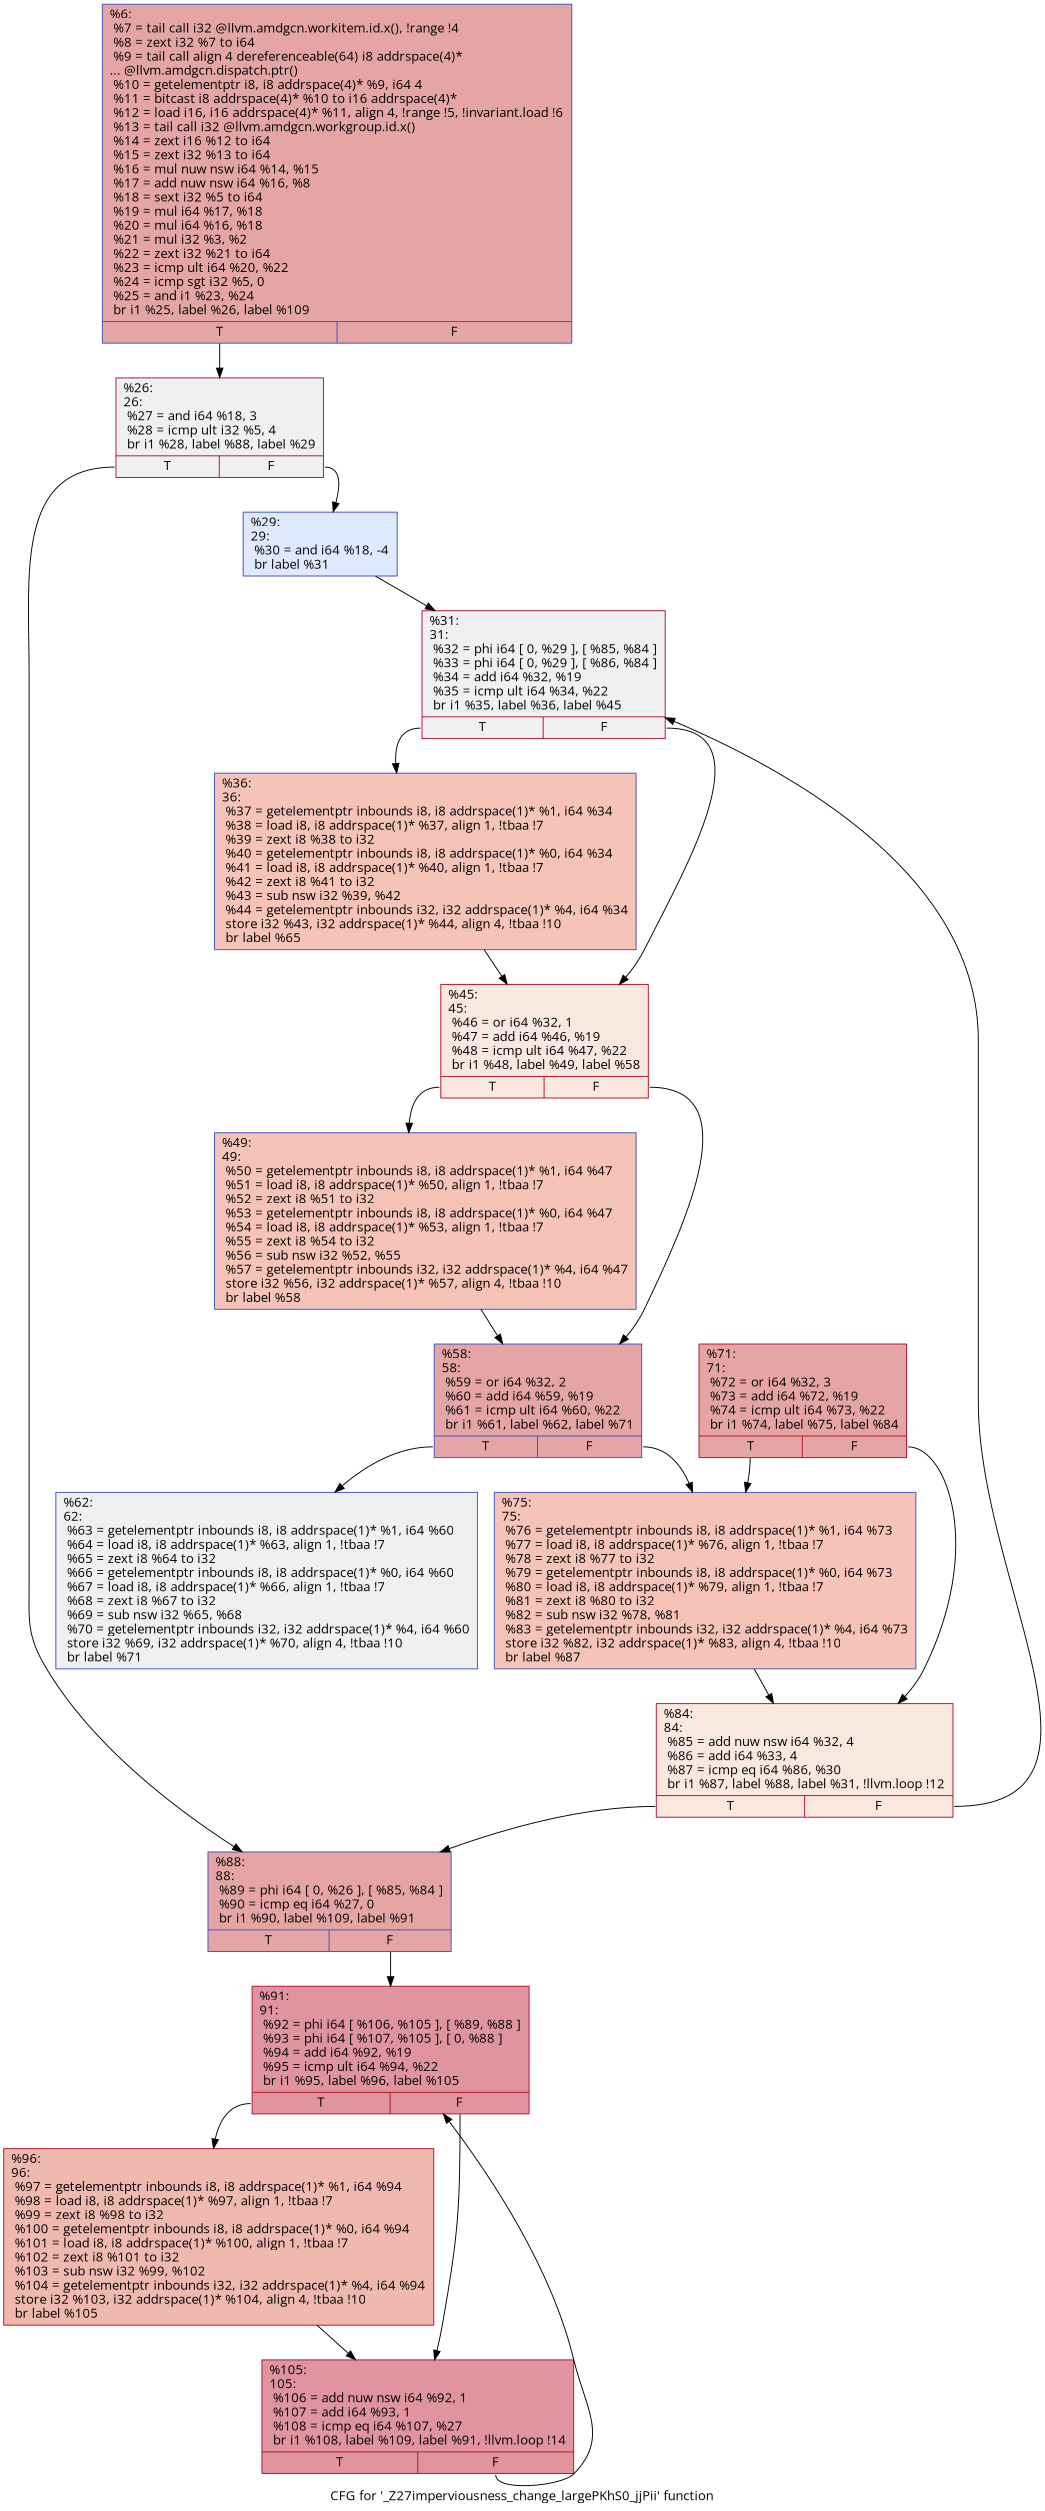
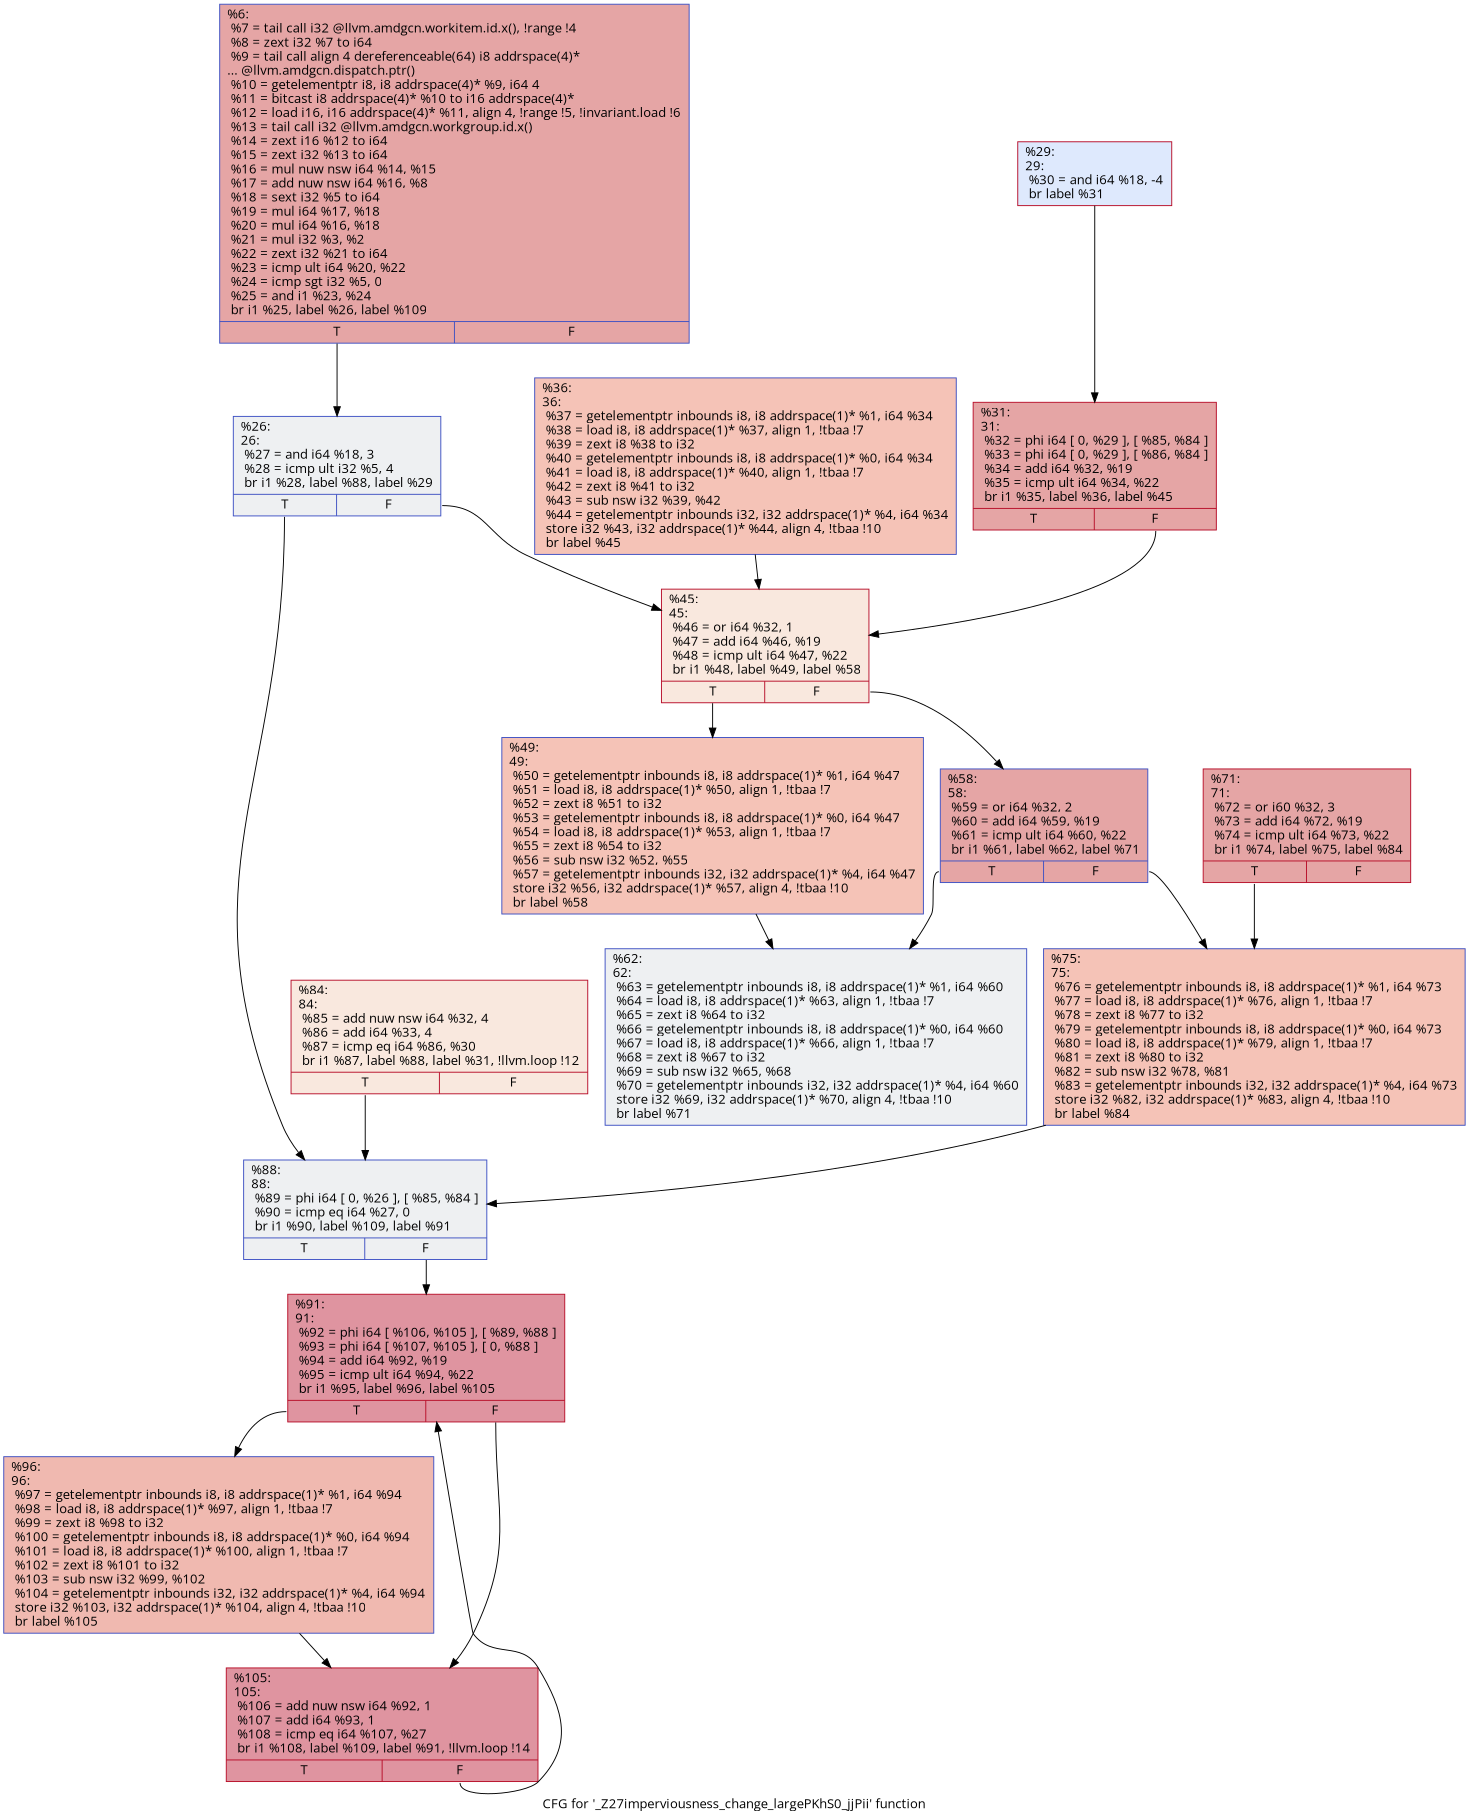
node "%26:": color #b70d28ff -> #3d50c3ff
edge "%26:" -> "%29:": now "%26:" -> "%45:"
node "%29:": color #3d50c3ff -> #b70d28ff
node "%31:": fillcolor #d9dce170 -> #c5333470
edge "%31:" -> "%36:": removed
node "%36:": text "br label %65" -> "br label %45"
edge "%84:" -> "%31:": removed
edge "%49:" -> "%58:": now "%49:" -> "%62:"
node "%71:": text "%72 = or i64 %32, 3" -> "%72 = or i60 %32, 3"
edge "%71:" -> "%84:": removed
node "%75:": text "br label %87" -> "br label %84"
edge "%75:" -> "%84:": now "%75:" -> "%88:"
node "%88:": fillcolor #c5333470 -> #d9dce170
node "%96:": color #b70d28ff -> #3d50c3ff
